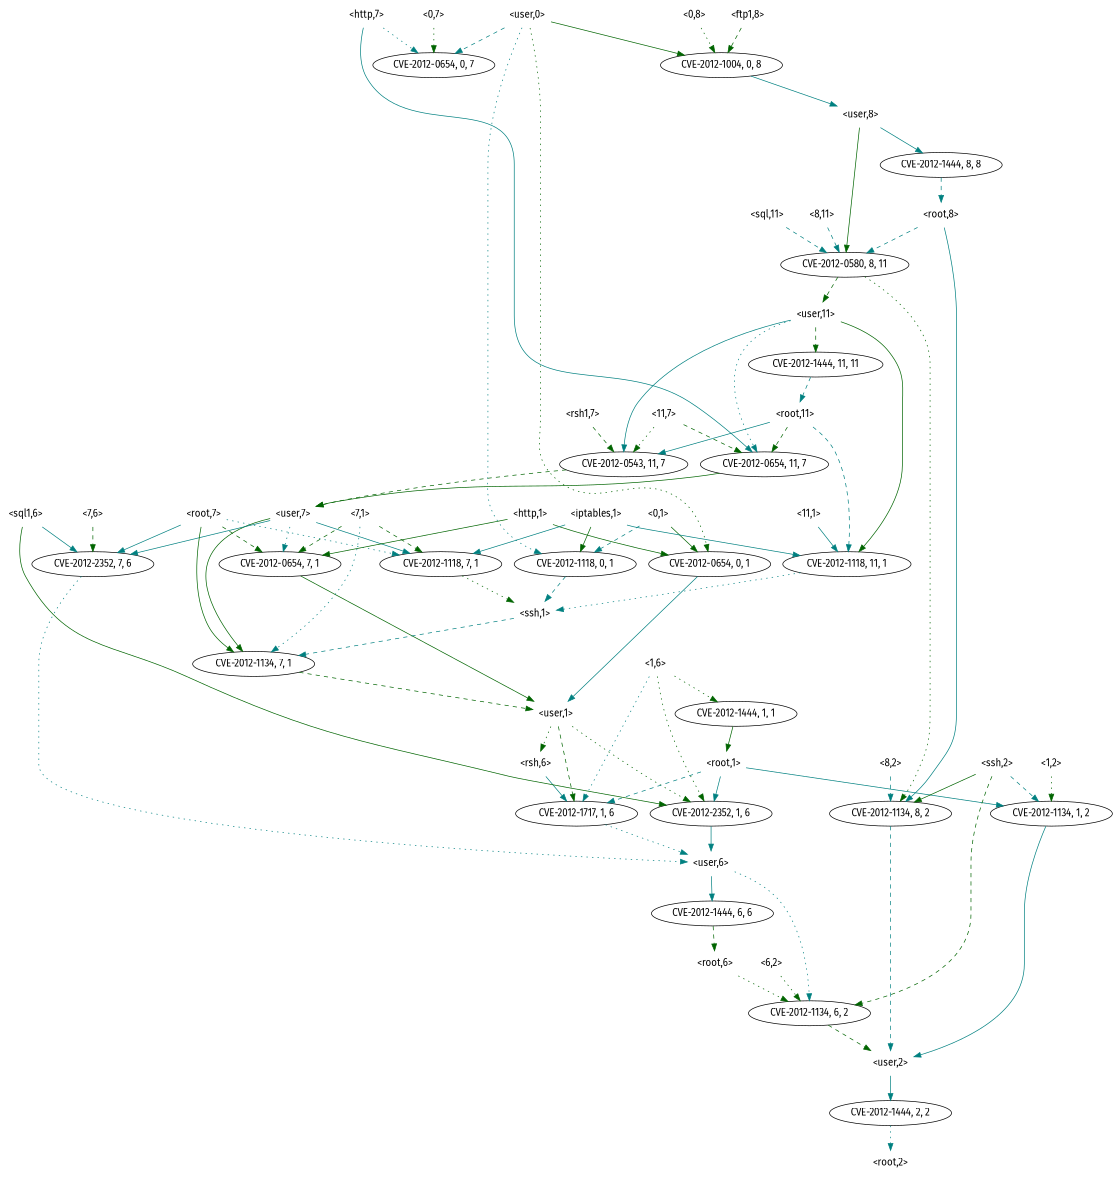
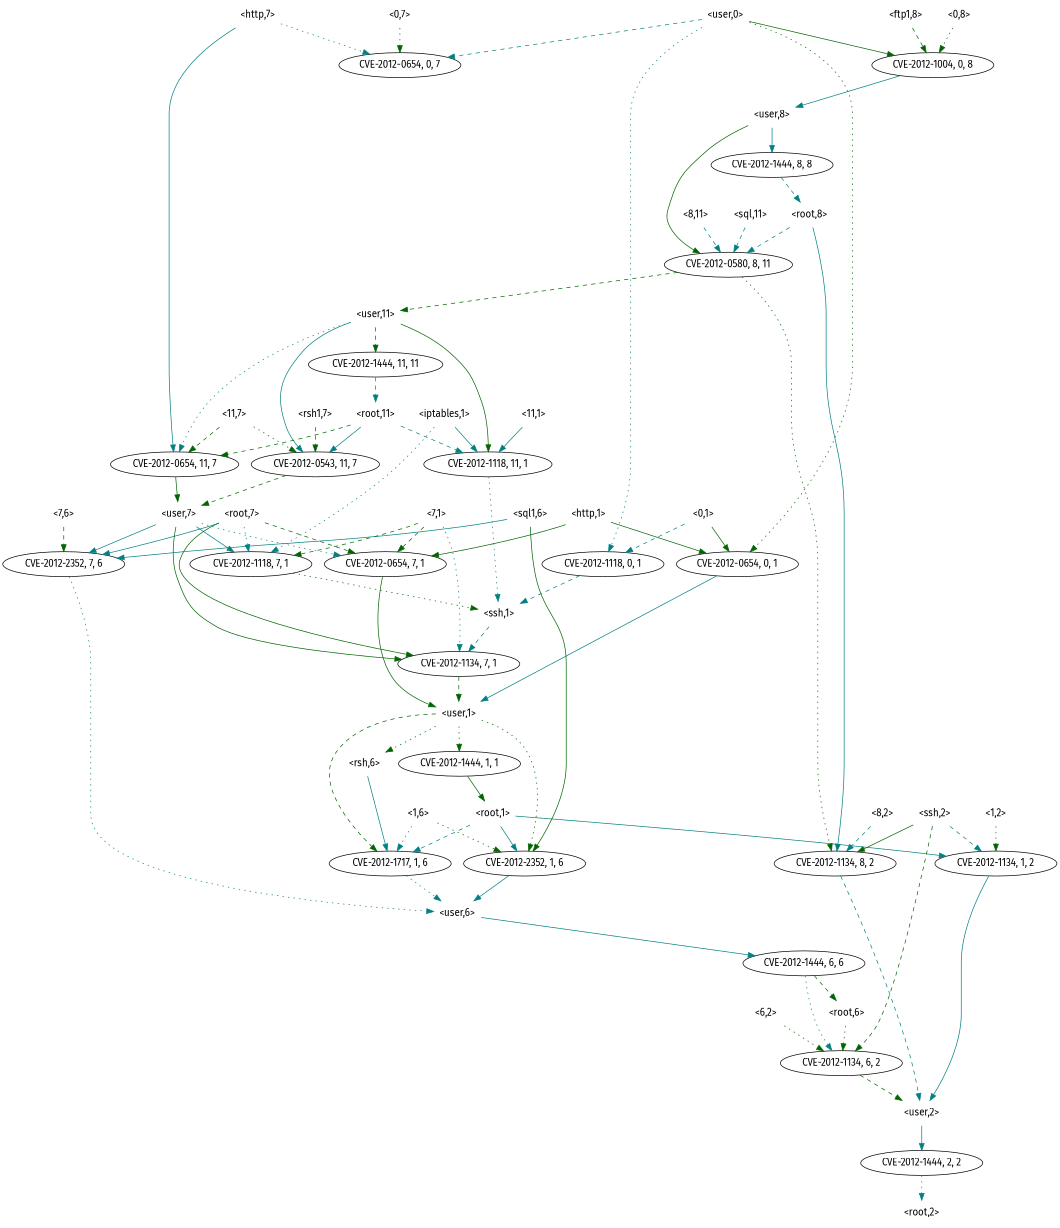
edge "<iptables,1>" -> "CVE-2012-1118, 7, 1": style solid -> dotted
edge "<iptables,1>" -> "CVE-2012-1118, 0, 1": removed
edge "<1,6>" -> "CVE-2012-1444, 1, 1": now "<user,1>" -> "CVE-2012-1444, 1, 1"
edge "<user,6>" -> "CVE-2012-1134, 6, 2": now "CVE-2012-1444, 6, 6" -> "CVE-2012-1134, 6, 2"
